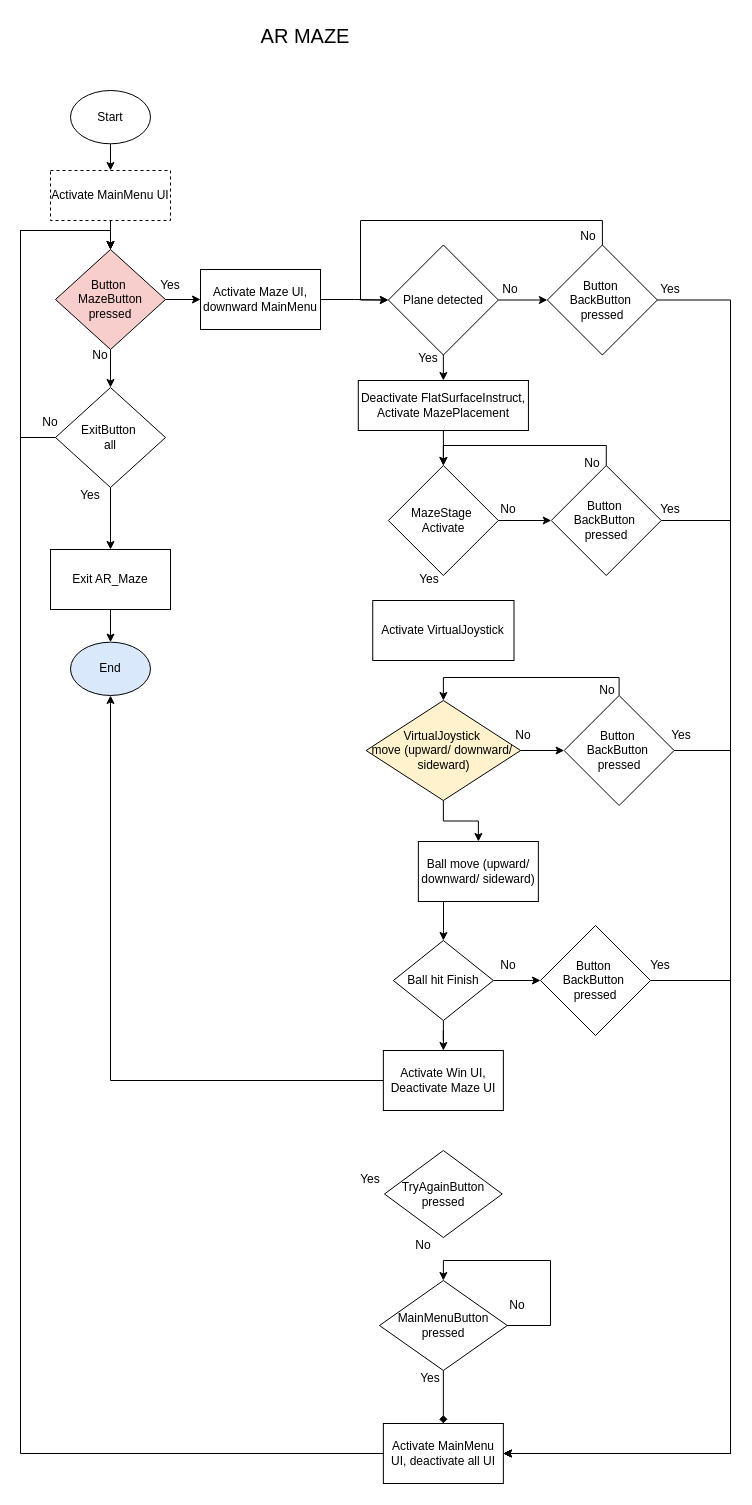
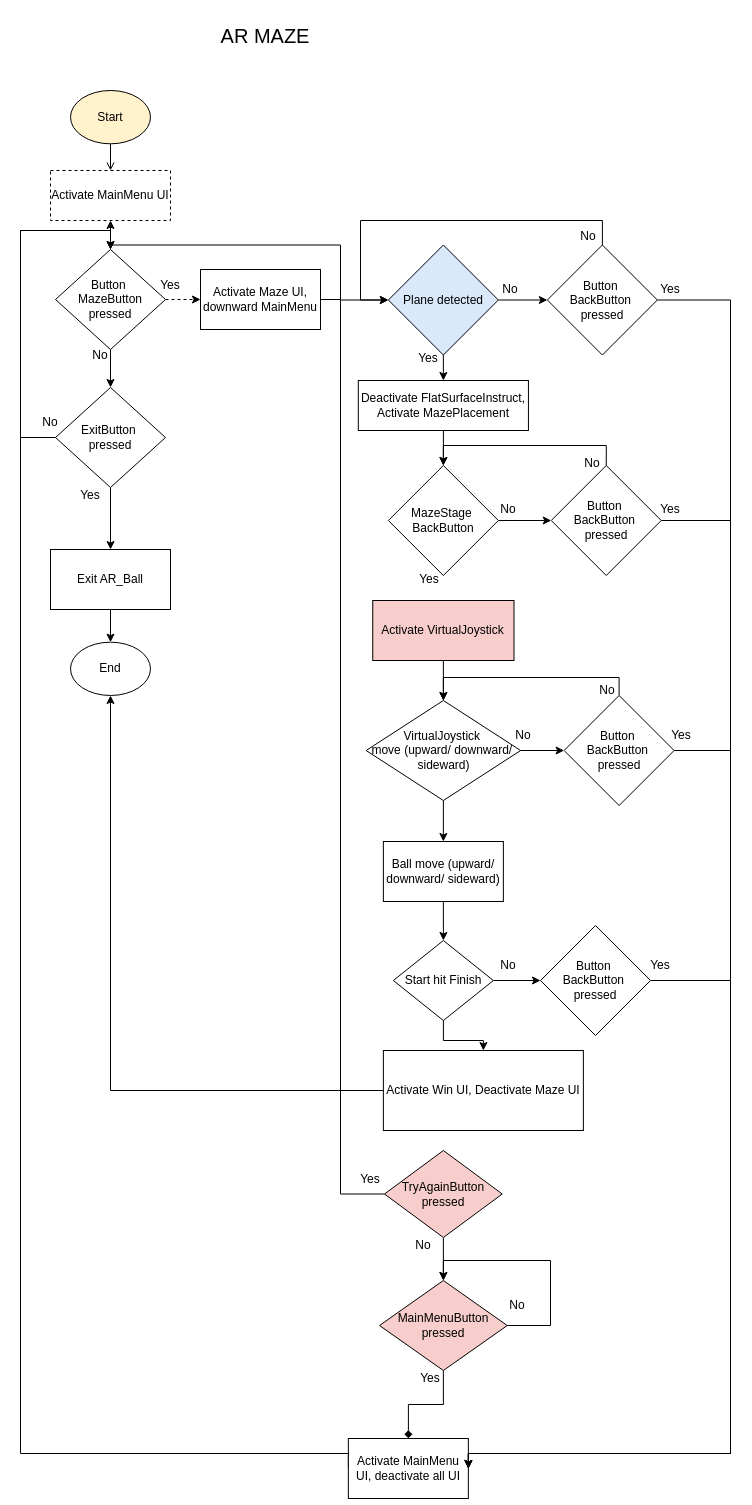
node "AR MAZE": moved (306, 36) -> (266, 36)
node "Start": fillcolor #ffffff -> #fff2cc
edge "Start" -> "Activate MainMenu UI": arrowhead classic -> open
edge "Activate MainMenu UI" -> "Button MazeButton pressed": removed
node "Button MazeButton pressed": fillcolor #f8cecc -> #ffffff
edge "Button MazeButton pressed" -> "Activate Maze UI, downward MainMenu": style solid -> dashed
edge "Activate Maze UI, downward MainMenu" -> "Plane detected": now "Activate Maze UI, downward MainMenu" -> "Activate MainMenu UI"
node "Plane detected": fillcolor #ffffff -> #dae8fc
node "ExitButton all": label "ExitButton all" -> "ExitButton pressed"
node "MazeStage Activate": label "MazeStage Activate" -> "MazeStage BackButton"
node "Exit AR_Maze": label "Exit AR_Maze" -> "Exit AR_Ball"
node "Activate VirtualJoystick": fillcolor #ffffff -> #f8cecc
edge "Activate VirtualJoystick" -> "VirtualJoystick move (upward/ downward/ sideward)": added
node "End": fillcolor #dae8fc -> #ffffff
node "VirtualJoystick move (upward/ downward/ sideward)": fillcolor #fff2cc -> #ffffff
edge "TryAgainButton pressed" -> "Plane detected": added
node "Ball move (upward/ downward/ sideward)": moved (478, 872) -> (443, 872)
node "Ball hit Finish": label "Ball hit Finish" -> "Start hit Finish"
node "Activate Win UI, Deactivate Maze UI": size 120x60 -> 200x80
node "TryAgainButton pressed": fillcolor #ffffff -> #f8cecc
edge "TryAgainButton pressed" -> "MainMenuButton pressed": added
node "MainMenuButton pressed": fillcolor #ffffff -> #f8cecc
node "Activate MainMenu UI, deactivate all UI": moved (443, 1454) -> (408, 1469)
